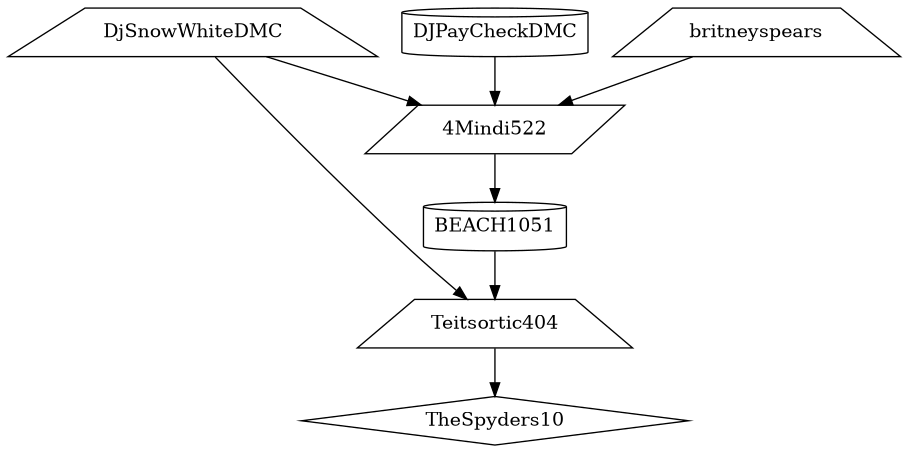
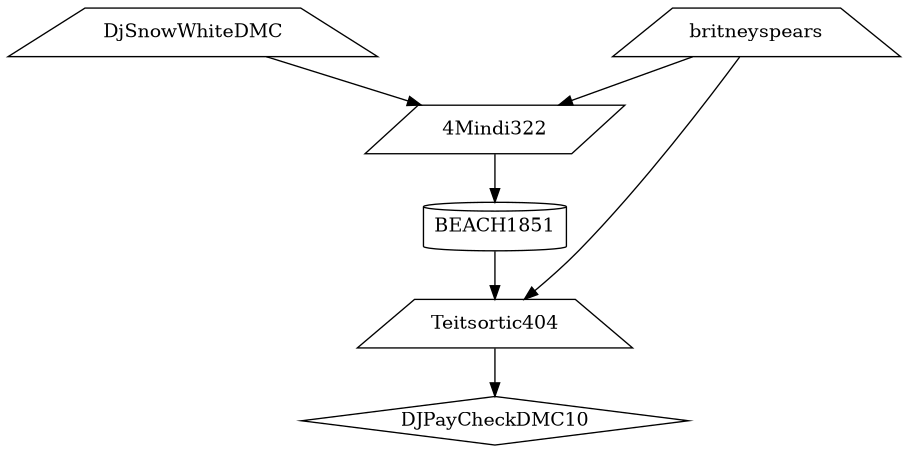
node "DJPayCheckDMC": removed
node "4Mindi522": label "4Mindi522" -> "4Mindi322"
edge "DjSnowWhiteDMC" -> "Teitsortic404": now "britneyspears" -> "Teitsortic404"
node "BEACH1051": label "BEACH1051" -> "BEACH1851"
node "TheSpyders10": label "TheSpyders10" -> "DJPayCheckDMC10"
